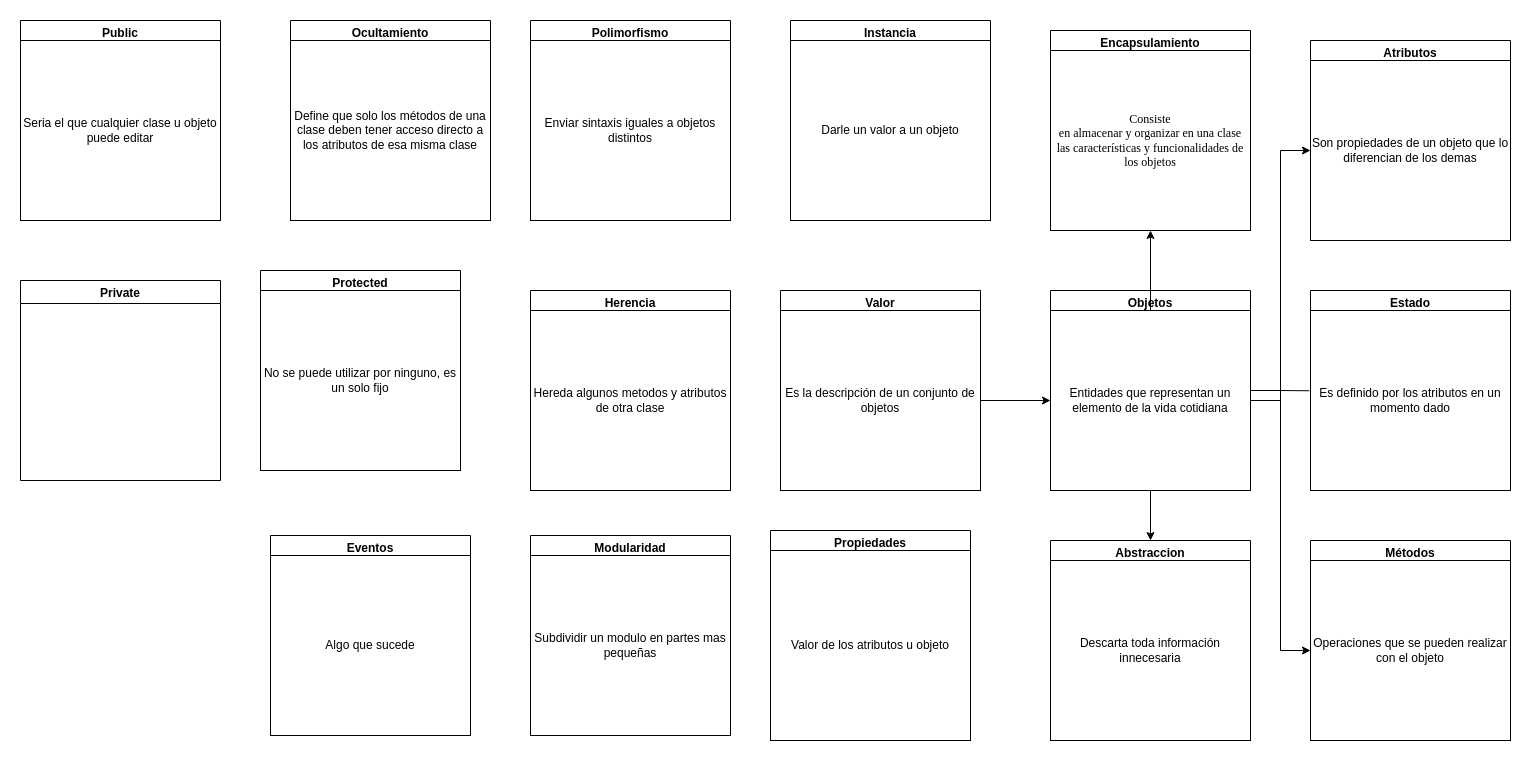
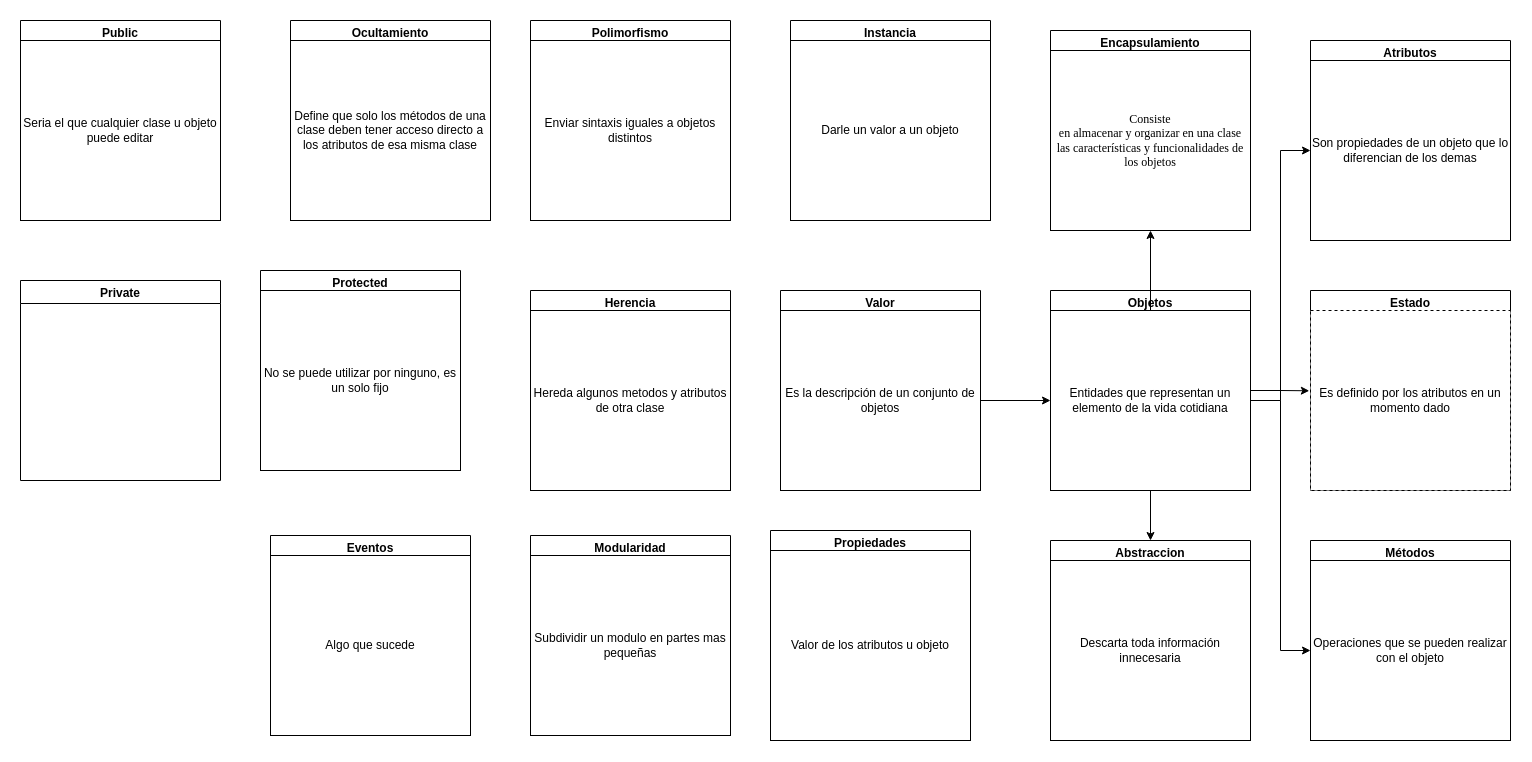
edge "Objetos" -- "Es definido por los atributos en un momento dado": arrowhead none -> classic
node "Es definido por los atributos en un momento dado": style solid -> dashed
